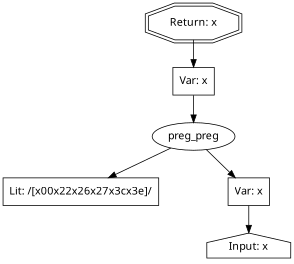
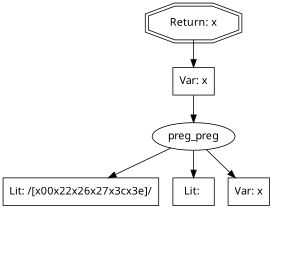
node "Lit:": added
node "Input: x": removed
